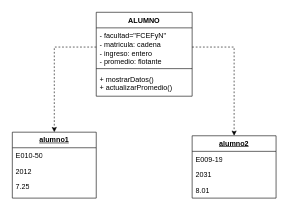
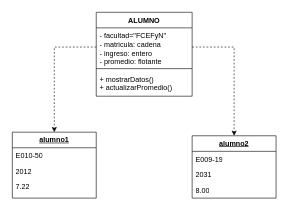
node "7.25": label "7.25" -> "7.22"
node "8.01": label "8.01" -> "8.00"
